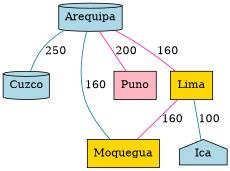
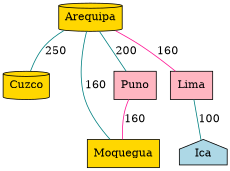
node "Arequipa": fillcolor lightblue -> gold
edge "Arequipa" -- "Puno": color deeppink -> teal
node "Cuzco": fillcolor lightblue -> gold
node "Lima": fillcolor gold -> lightpink
edge "Lima" -- "Moquegua": now "Puno" -- "Moquegua"
